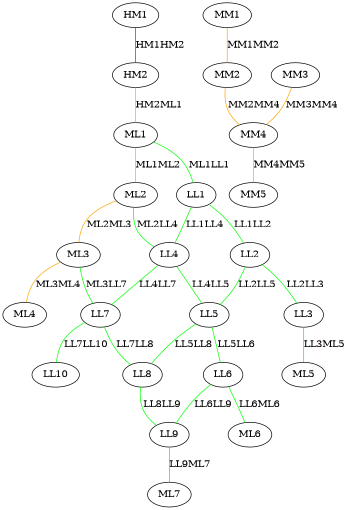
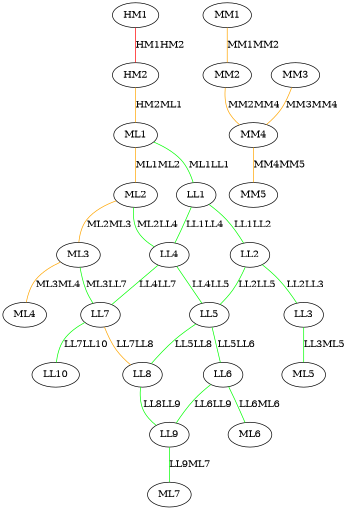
edge "LL7" -- "LL8": color green -> orange
